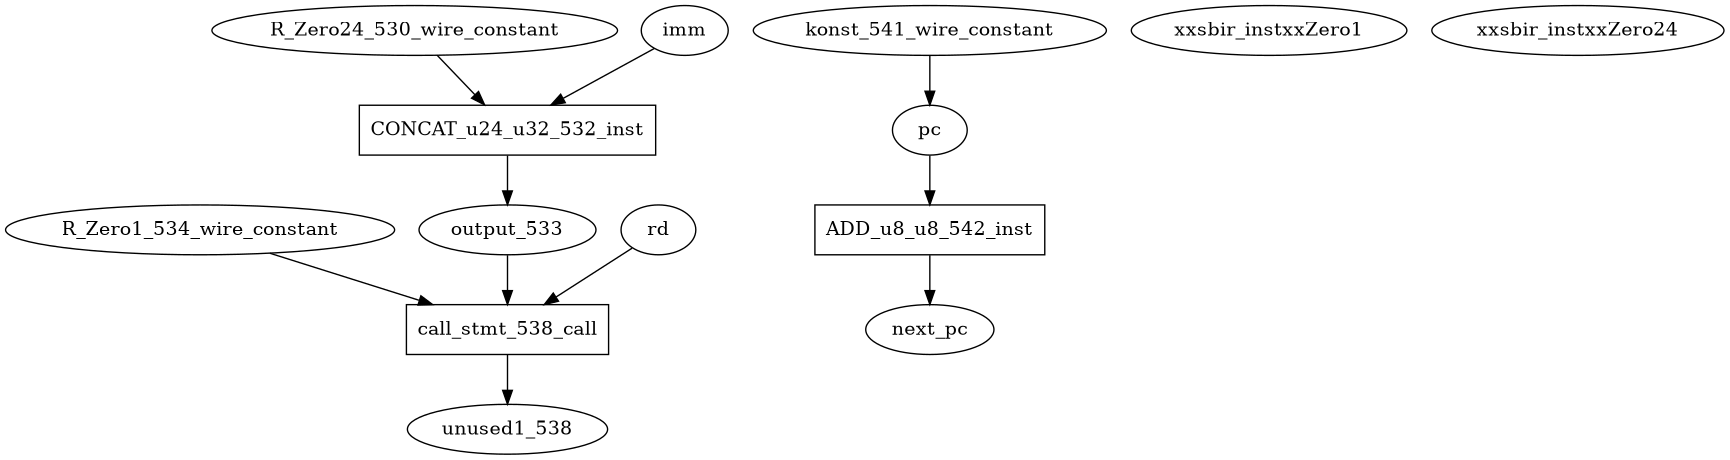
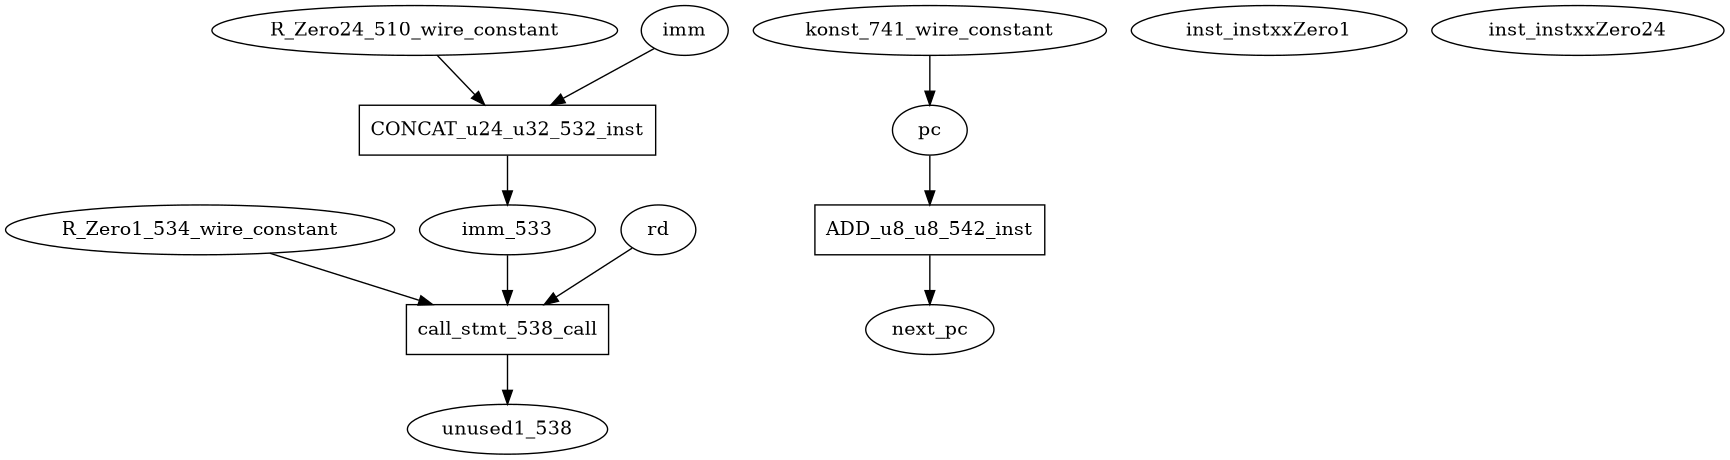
node "R_Zero24_530_wire_constant": label "R_Zero24_530_wire_constant" -> "R_Zero24_510_wire_constant"
node "konst_541_wire_constant": label "konst_541_wire_constant" -> "konst_741_wire_constant"
node "xxsbir_instxxZero1": label "xxsbir_instxxZero1" -> "inst_instxxZero1"
node "xxsbir_instxxZero24": label "xxsbir_instxxZero24" -> "inst_instxxZero24"
node "output_533": label "output_533" -> "imm_533"
